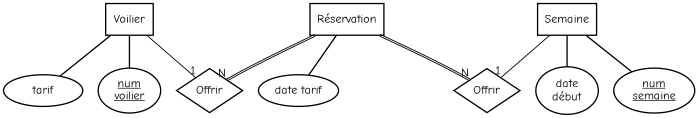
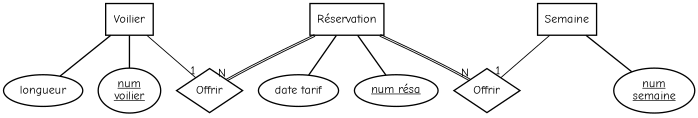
node "tarif": label "tarif" -> "longueur"
node "num résa": added
node "date début": removed
